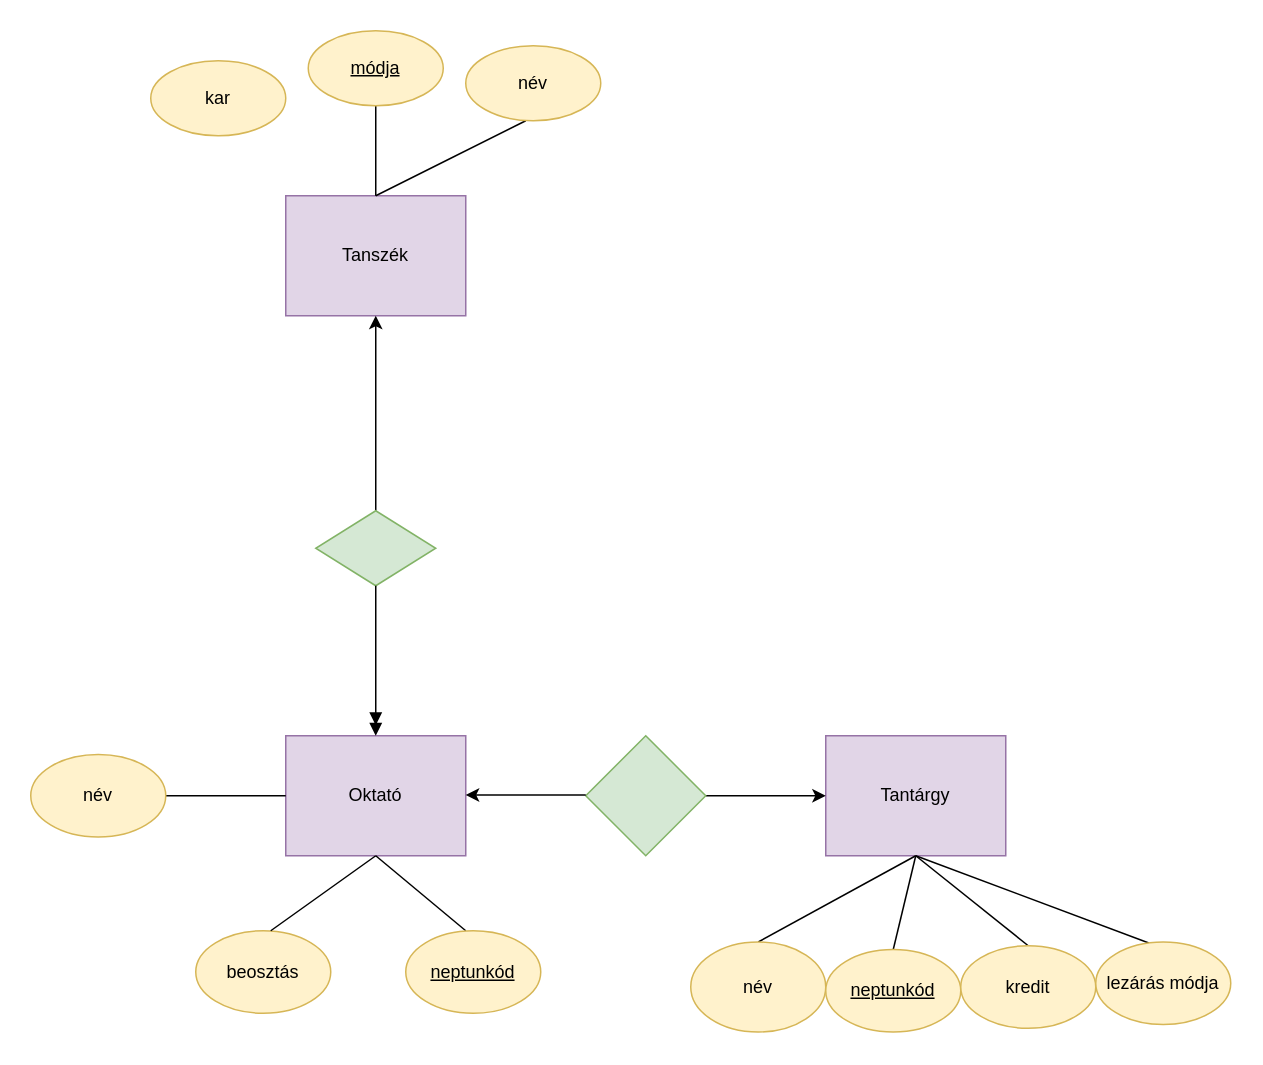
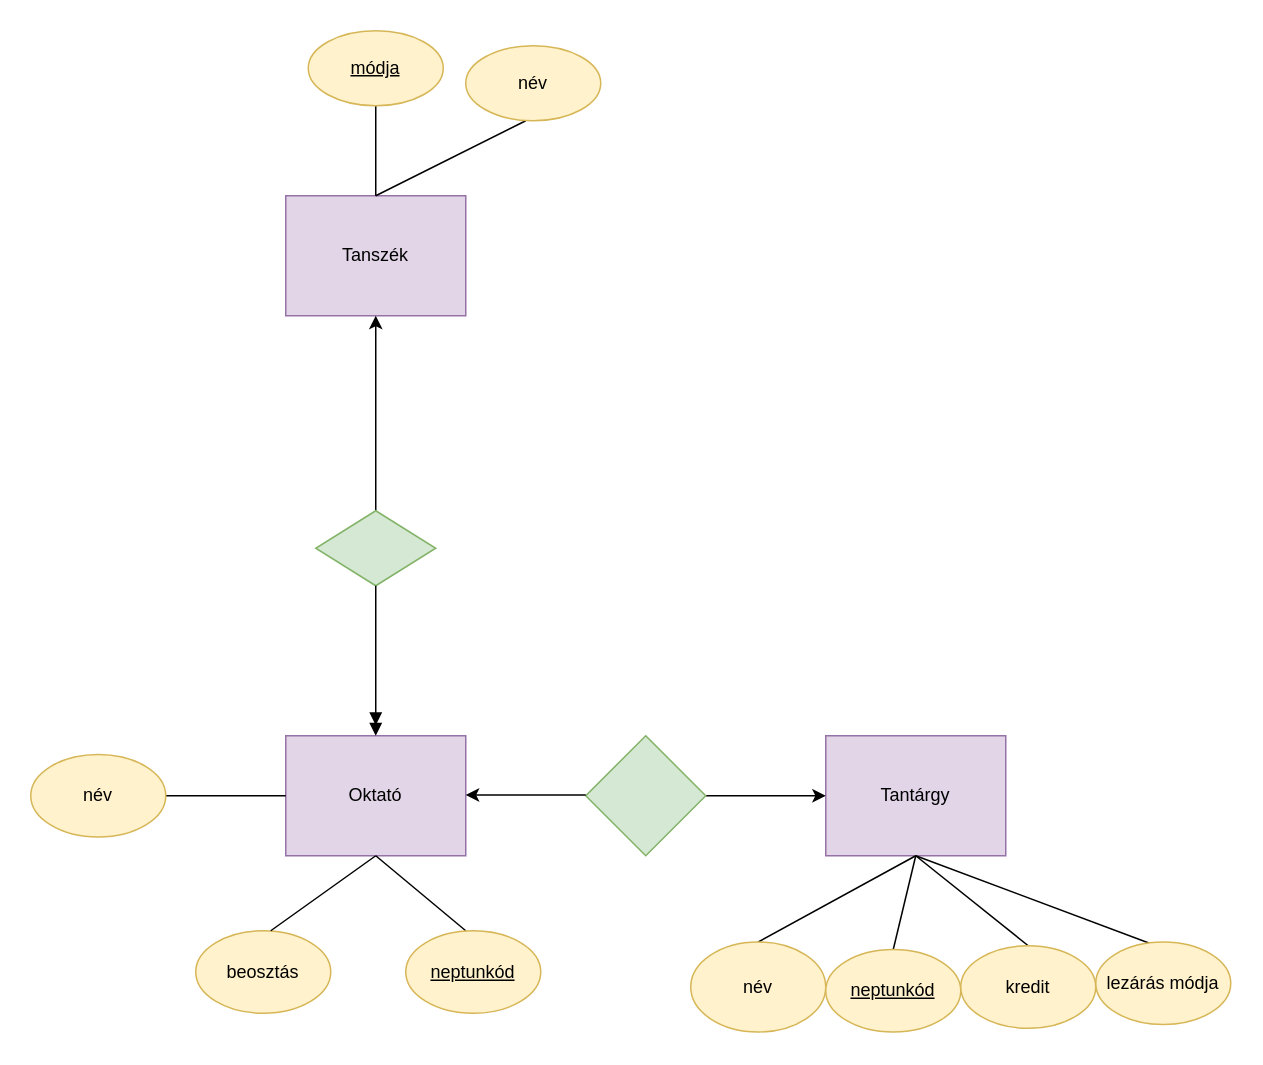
node "kar": removed
